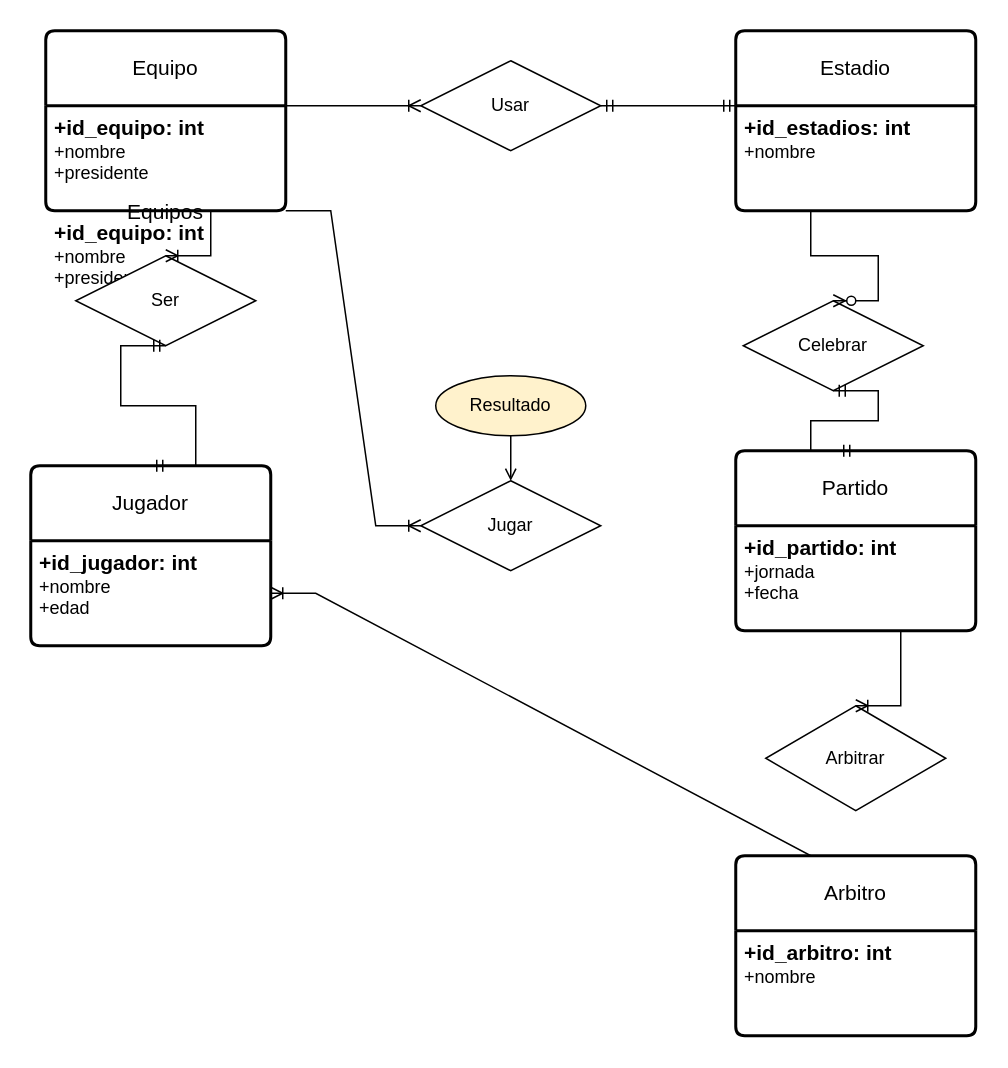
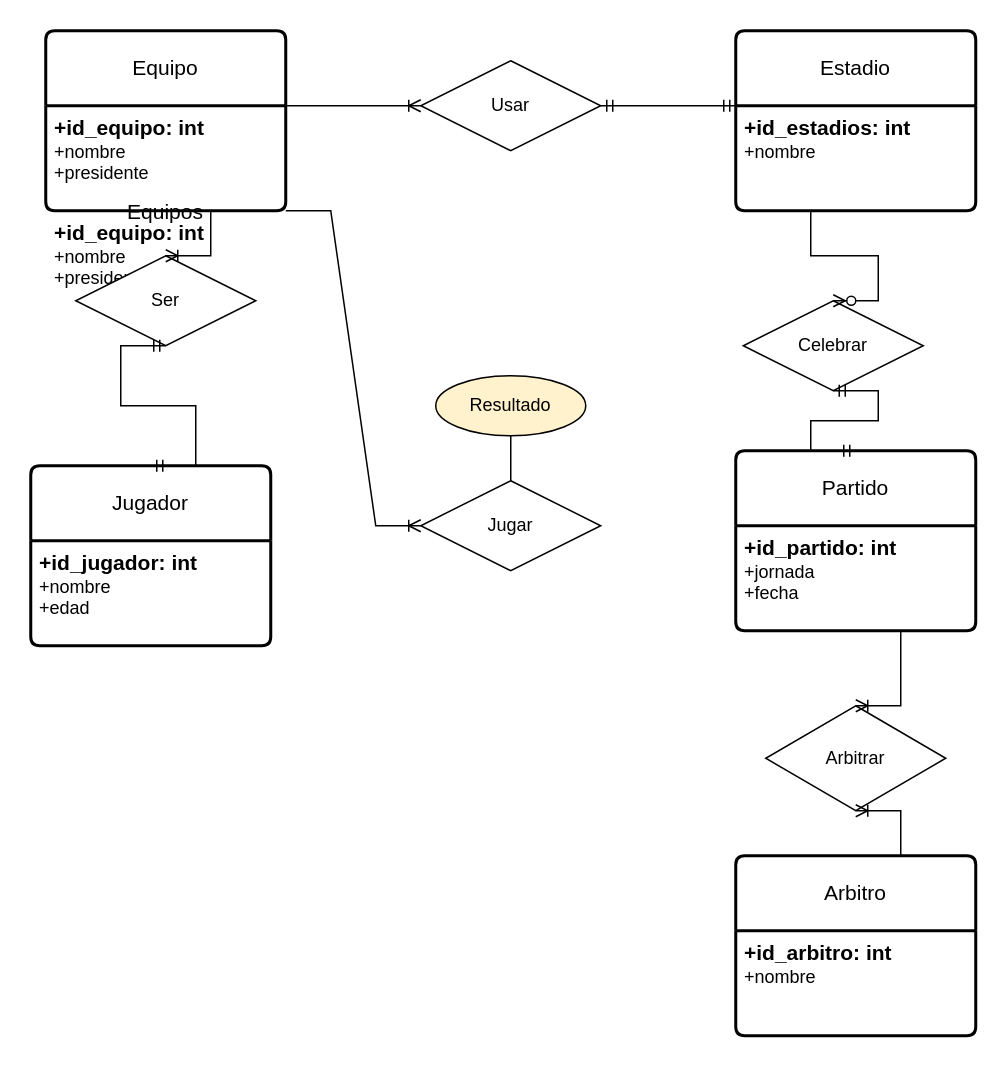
edge "Resultado" -> "Jugar": arrowhead open -> none
edge "Arbitro" -> "+id_jugador: int +nombre +edad": now "Arbitro" -> "Arbitrar"
